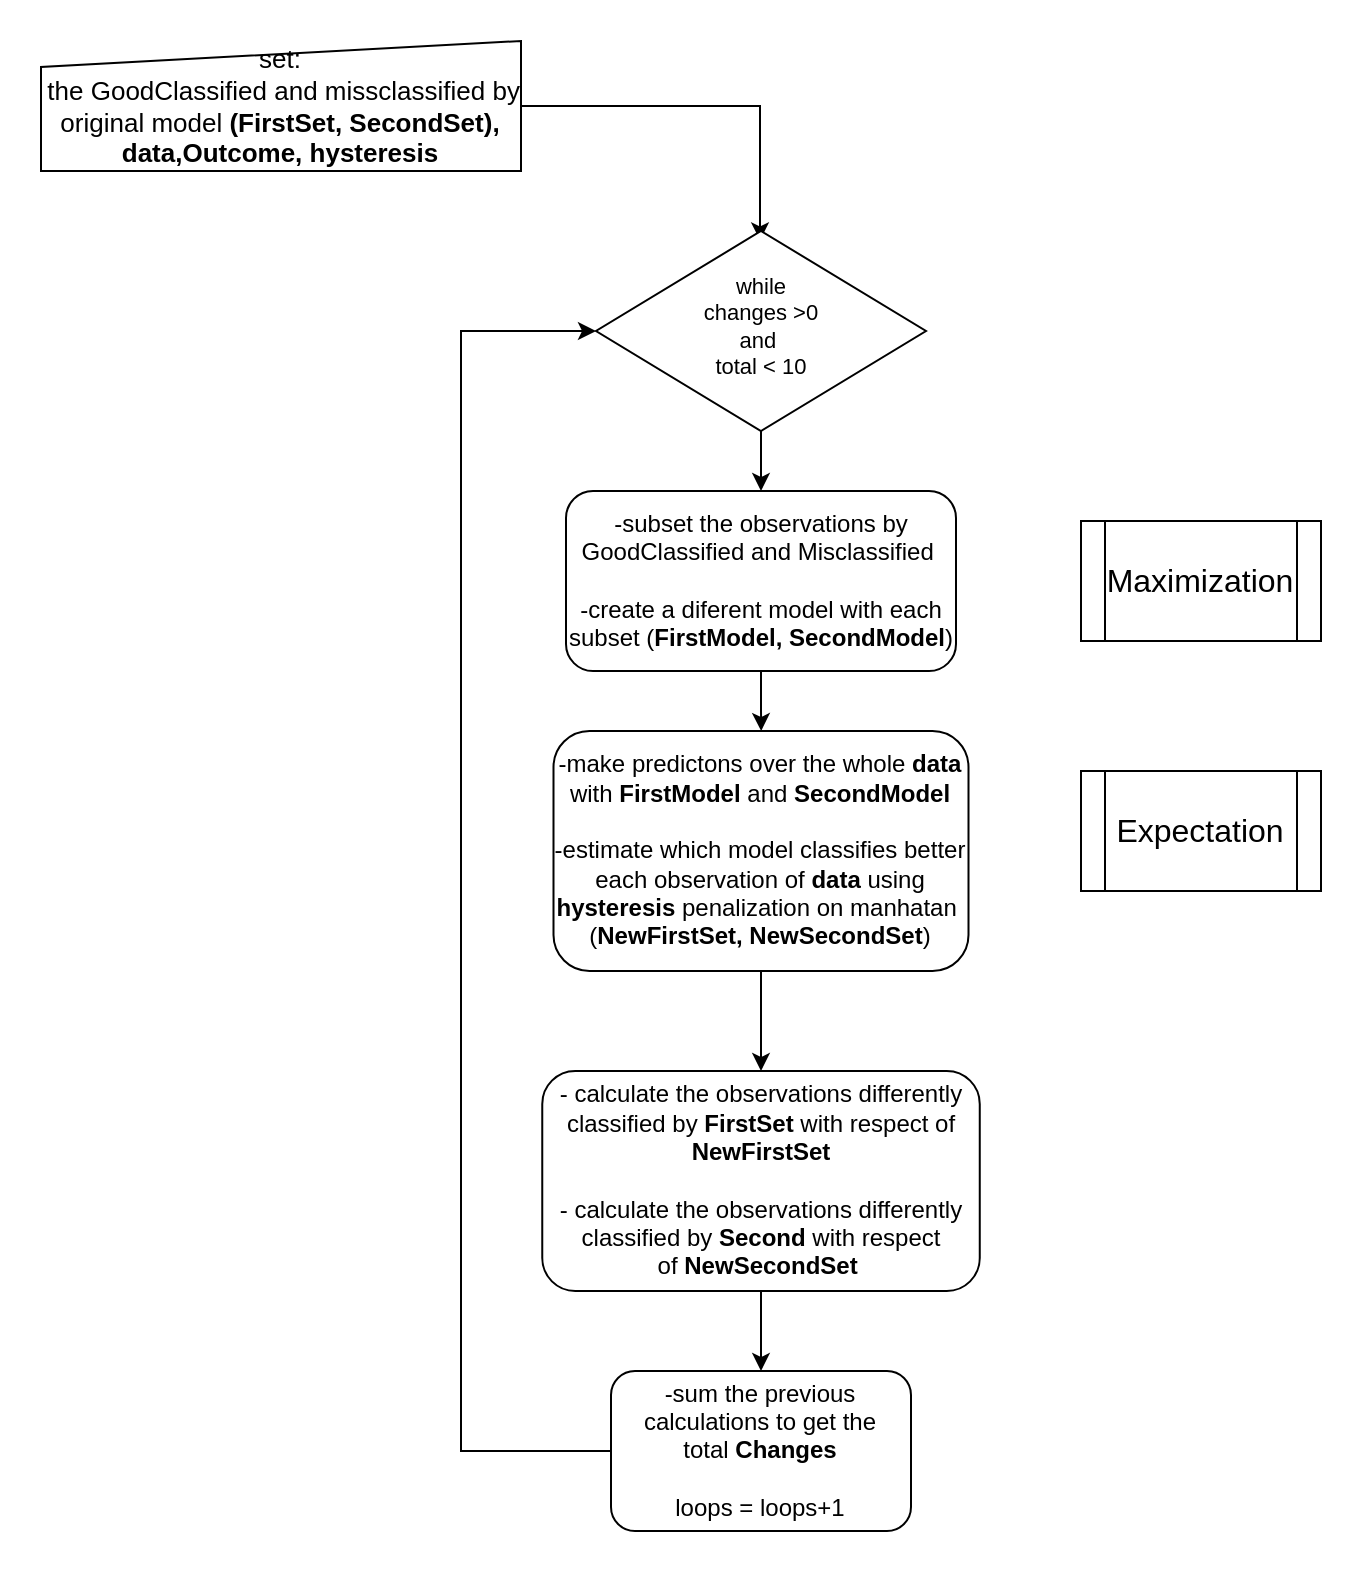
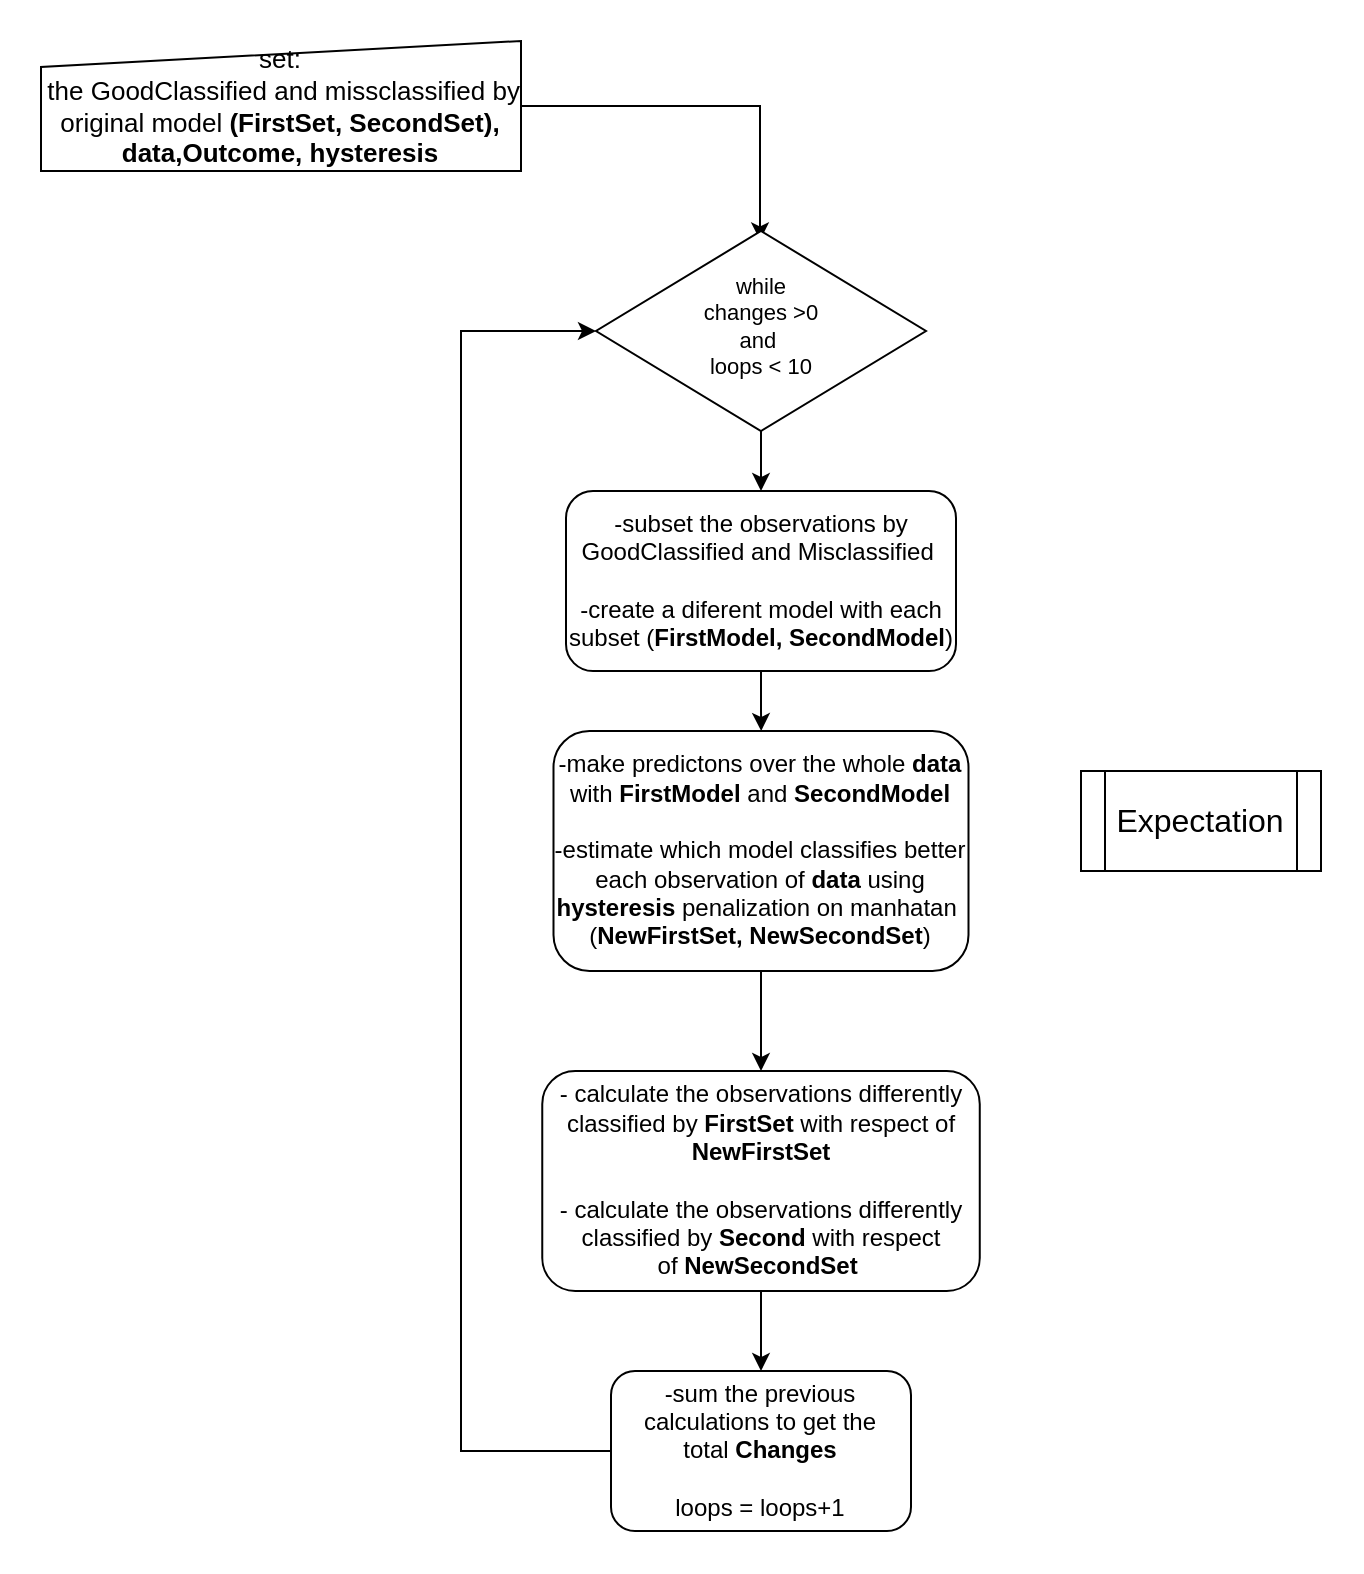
node "while changes >0 and total < 10": label "while changes >0 and total < 10" -> "while changes >0 and loops < 10"
node "Maximization": removed
node "Expectation": size 240x120 -> 240x100
